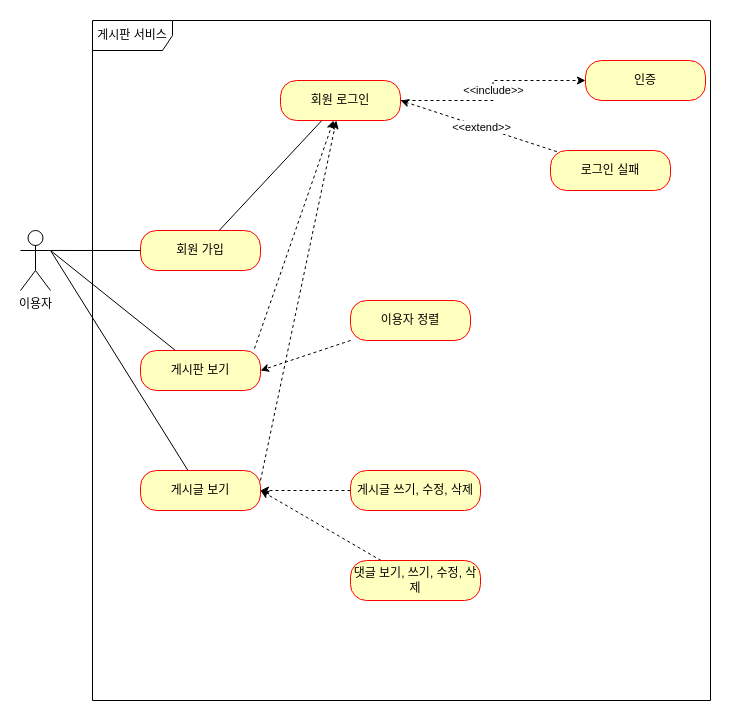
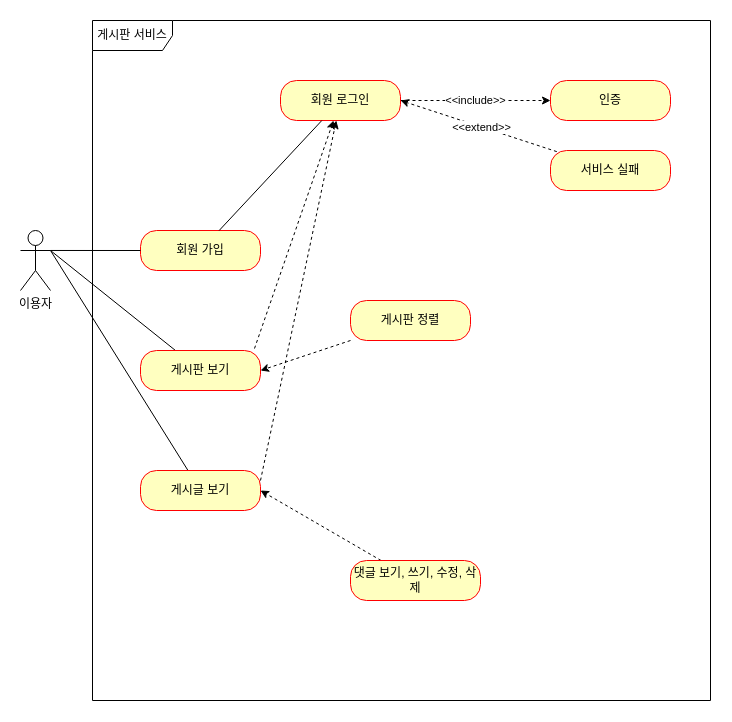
node "인증": moved (646, 81) -> (611, 101)
node "로그인 실패": label "로그인 실패" -> "서비스 실패"
node "이용자 정렬": label "이용자 정렬" -> "게시판 정렬"
edge "게시글 쓰기, 수정, 삭제" -> "게시글 보기": removed
node "게시글 쓰기, 수정, 삭제": removed
